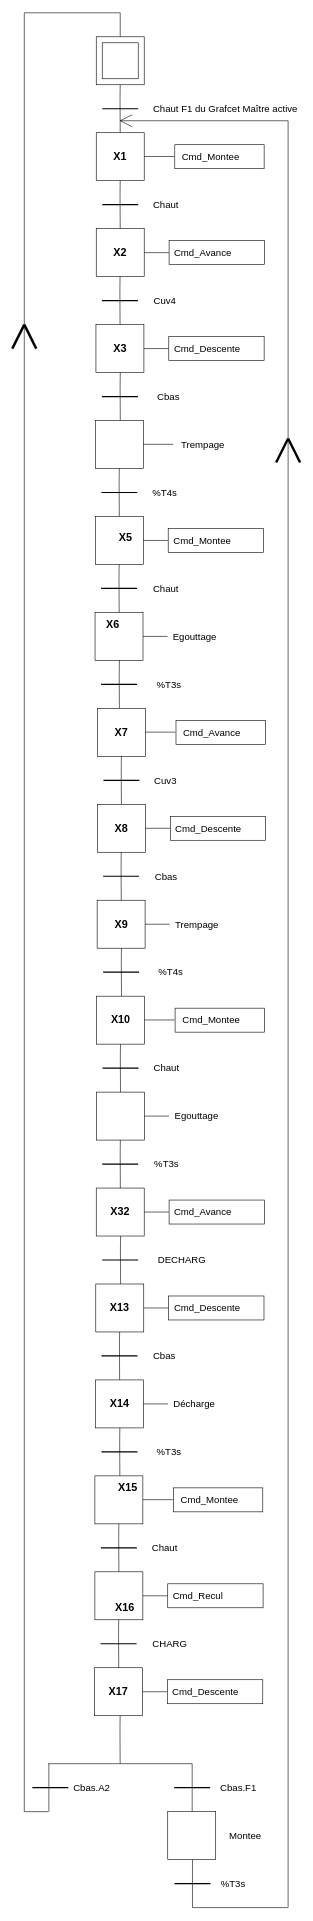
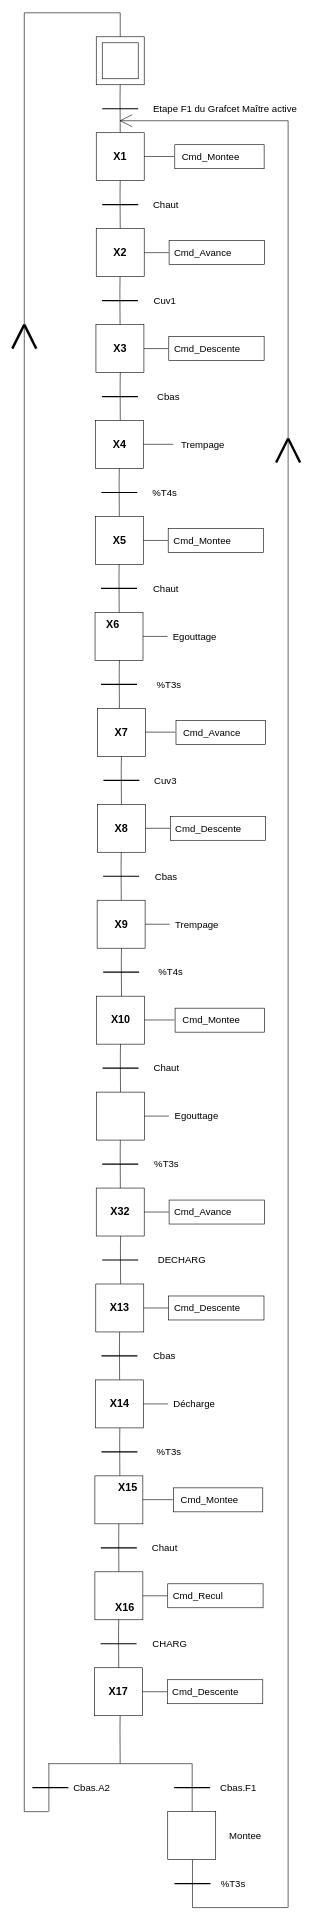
node "Chaut F1 du Grafcet Maître active": label "Chaut F1 du Grafcet Maître active" -> "Etape F1 du Grafcet Maître active"
node "Cuv4": label "Cuv4" -> "Cuv1"
node "X4": added
node "X5": moved (125, 537) -> (119, 540)
